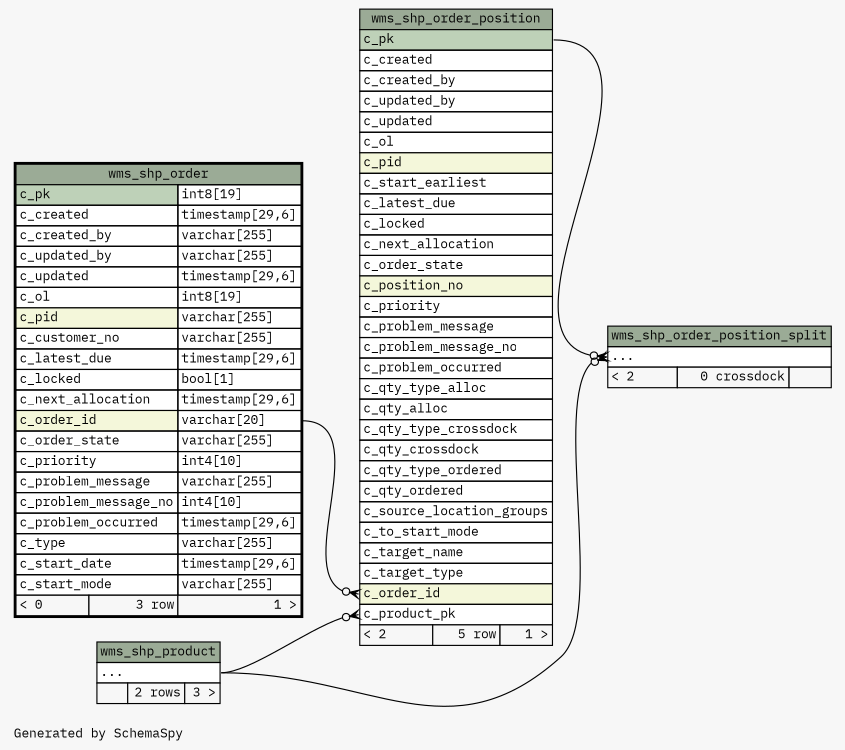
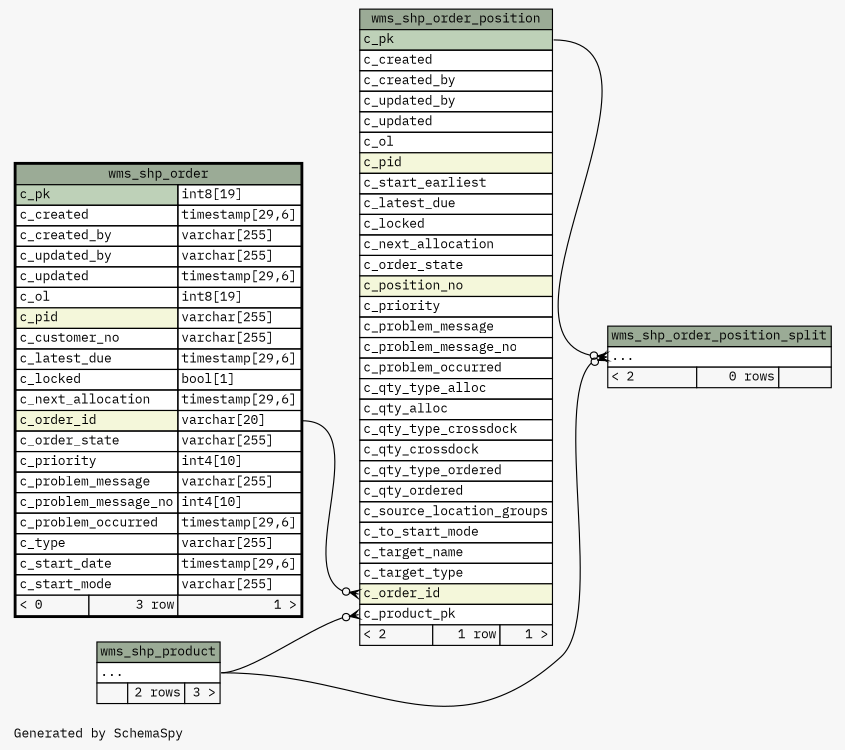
node "wms_shp_order_position_split": text "0 crossdock" -> "0 rows"
node "wms_shp_order_position": text "5 row" -> "1 row"
